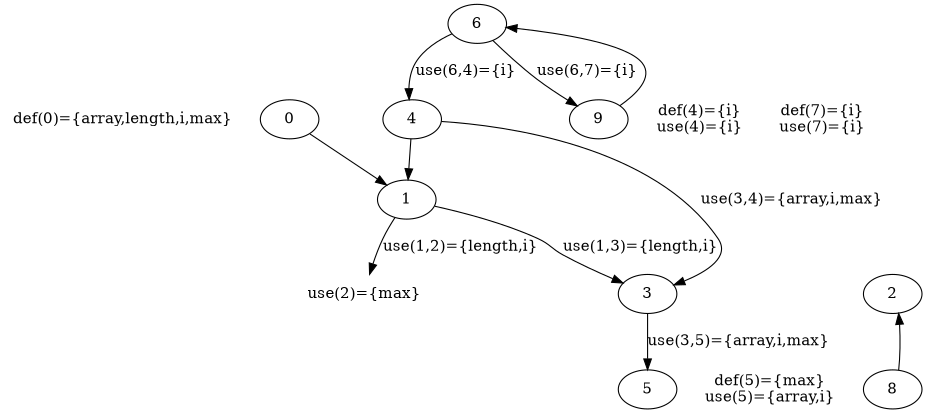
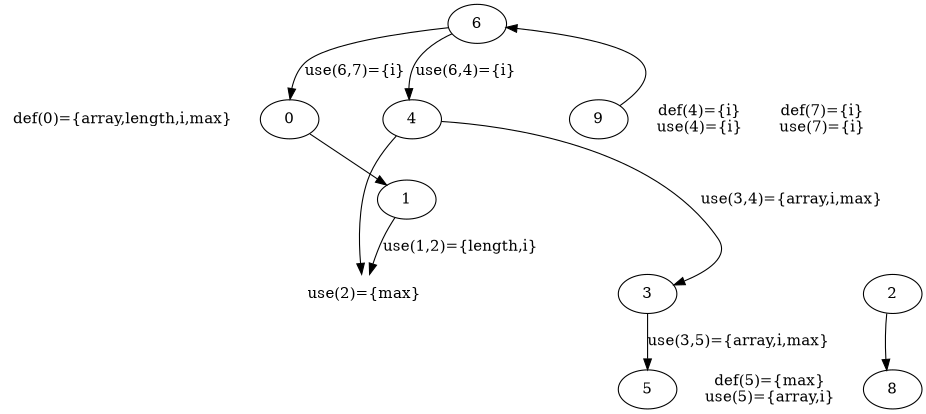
edge "6" -> "9": now "6" -> "0"
edge "4" -> "1": now "4" -> "use(2)={max}"
edge "1" -> "3": removed, label "use(1,3)={length,i}"
edge "8" -> "2": reversed
